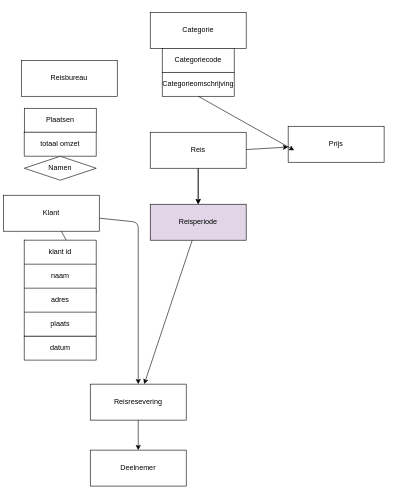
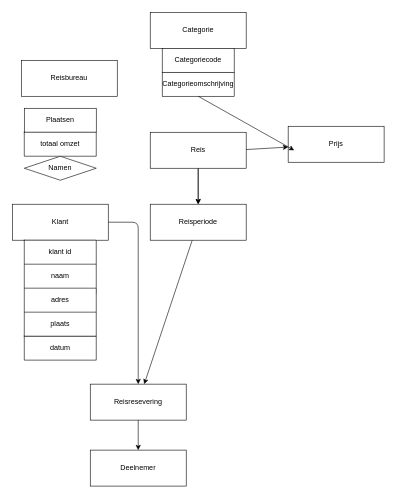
node "Klant": moved (51, 213) -> (60, 222)
node "Reisperiode": fillcolor #e1d5e7 -> #ffffff
